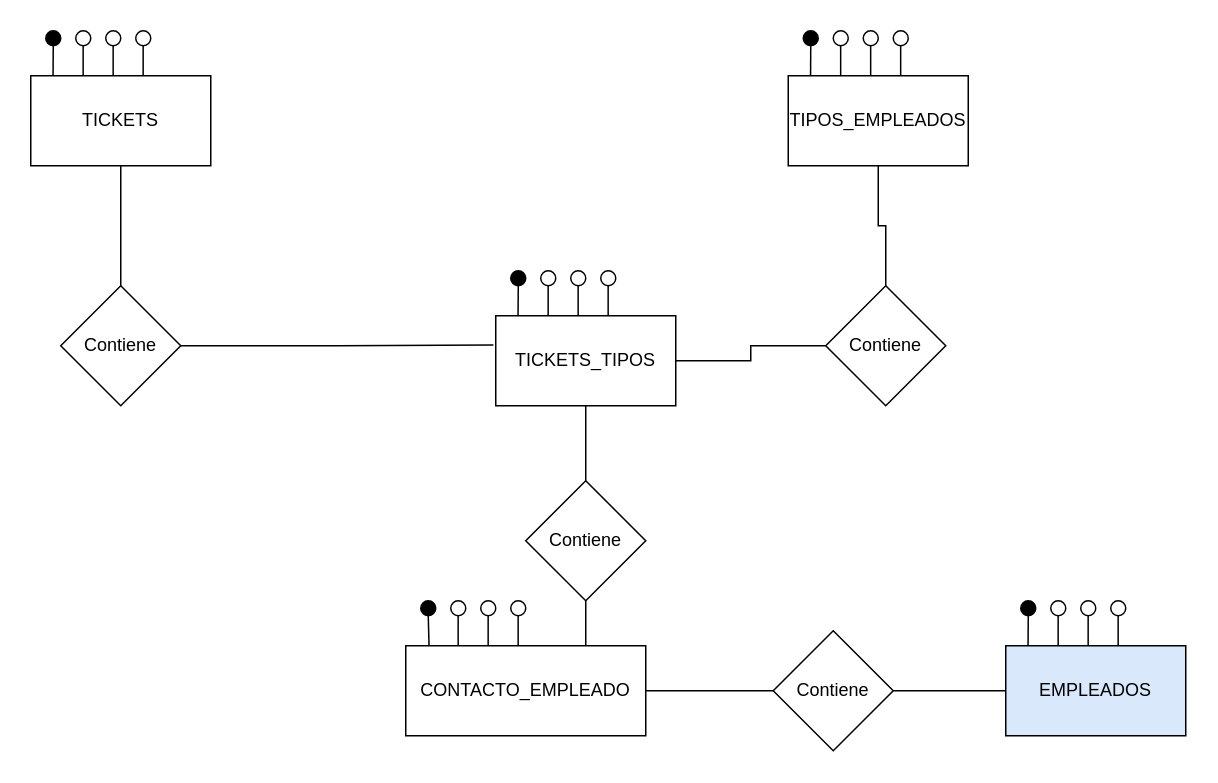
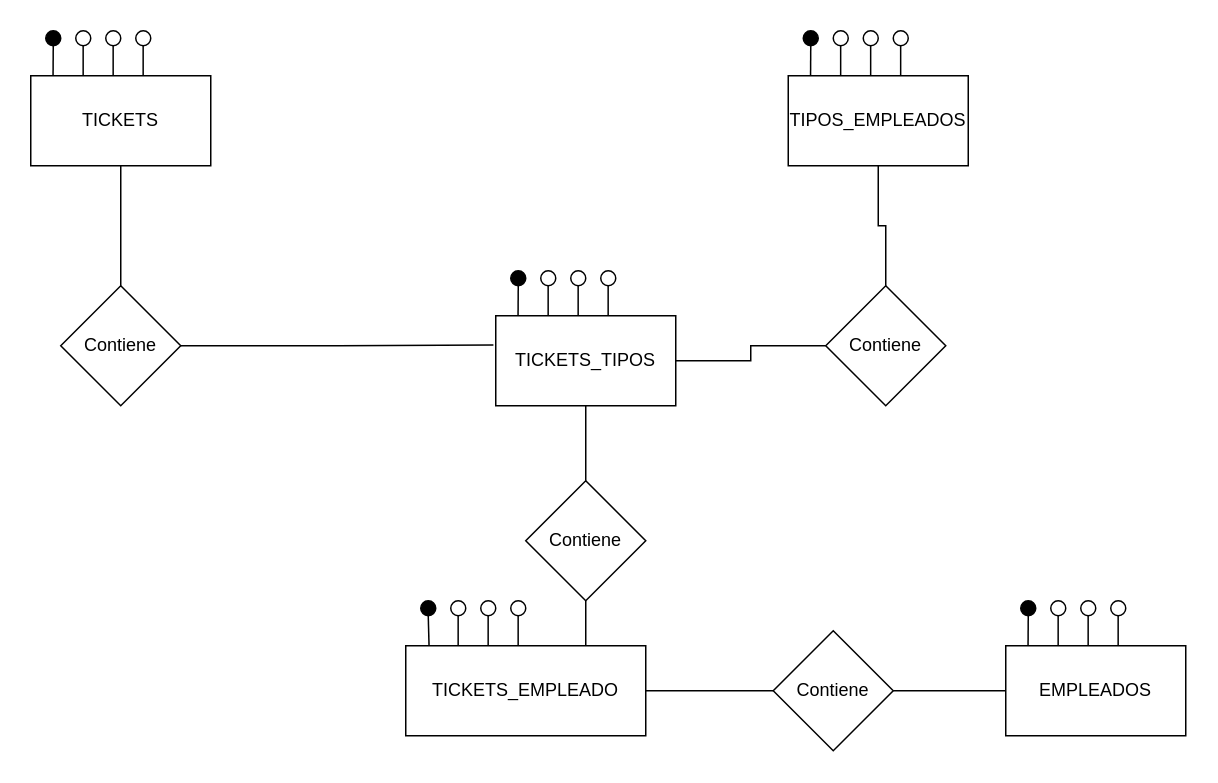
node "CONTACTO_EMPLEADO": label "CONTACTO_EMPLEADO" -> "TICKETS_EMPLEADO"
node "EMPLEADOS": fillcolor #dae8fc -> #ffffff
